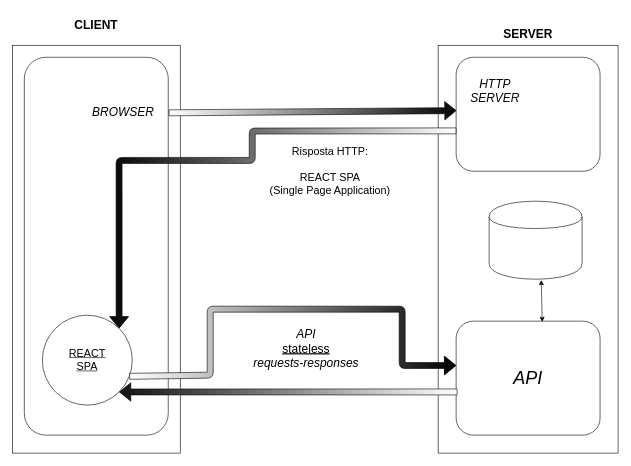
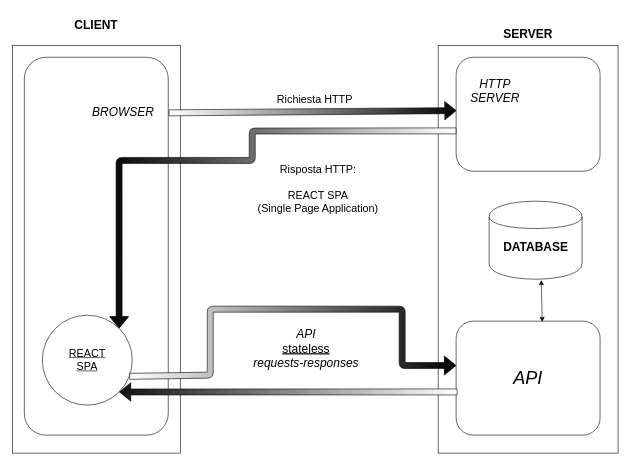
node "Richiesta HTTP": added
node "Risposta HTTP: REACT SPA (Single Page Application)": moved (330, 171) -> (318, 189)
node "DATABASE": added
